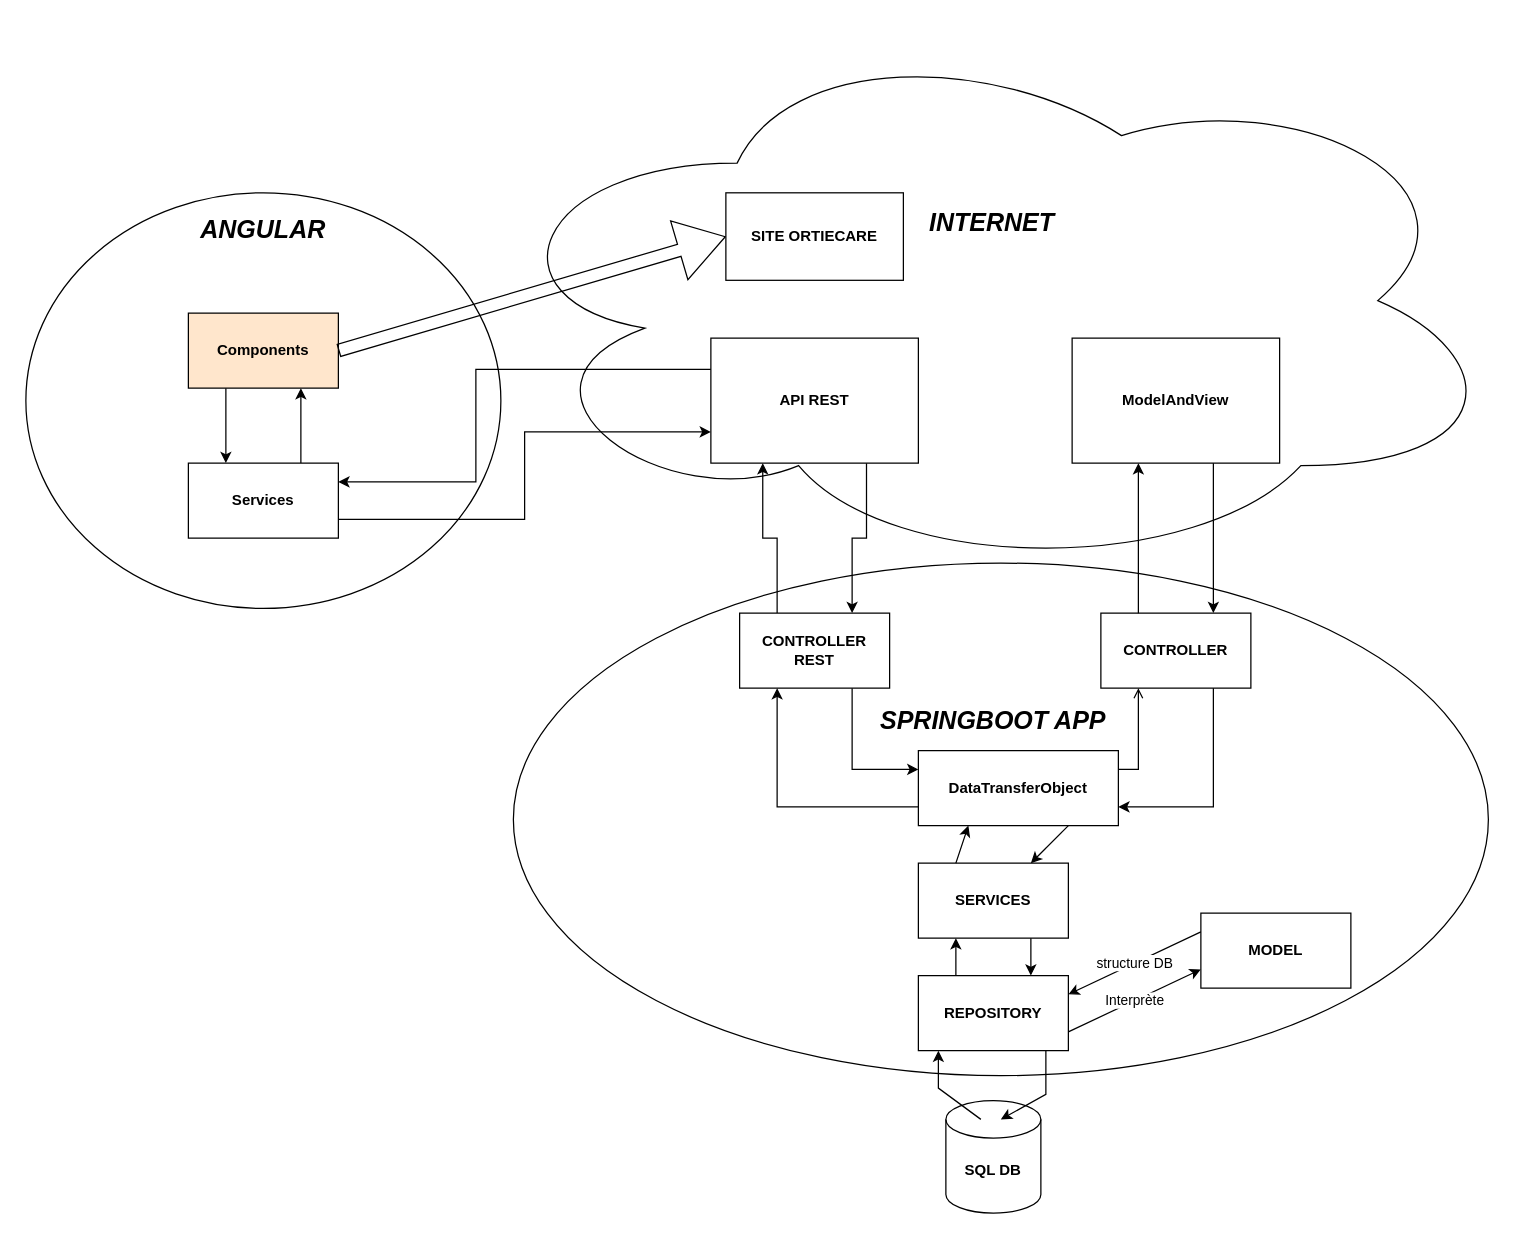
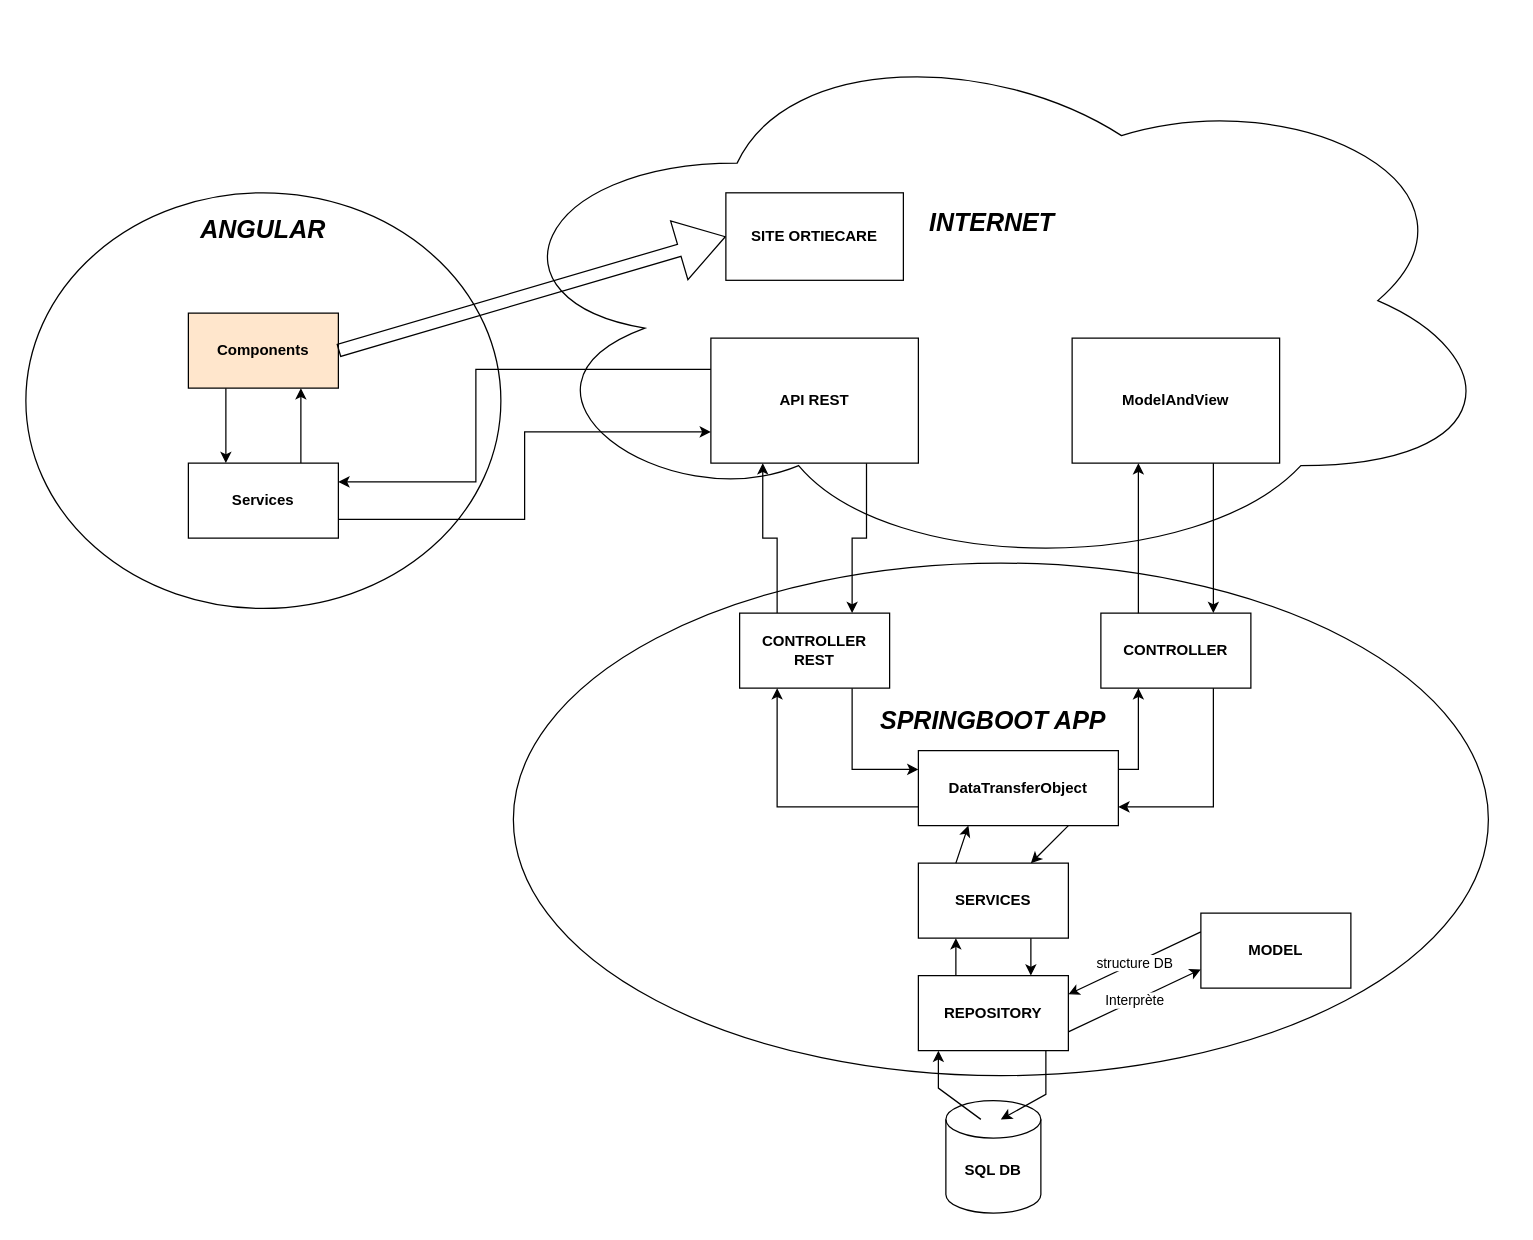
edge "DataTransferObject" -> "CONTROLLER": arrowhead open -> classic
